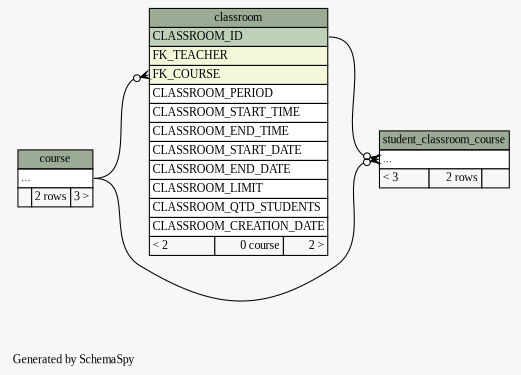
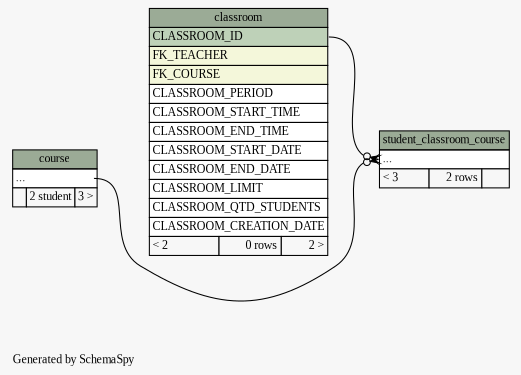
edge "course" -> "classroom": removed
node "course": text "2 rows" -> "2 student"
node "classroom": text "0 course" -> "0 rows"
